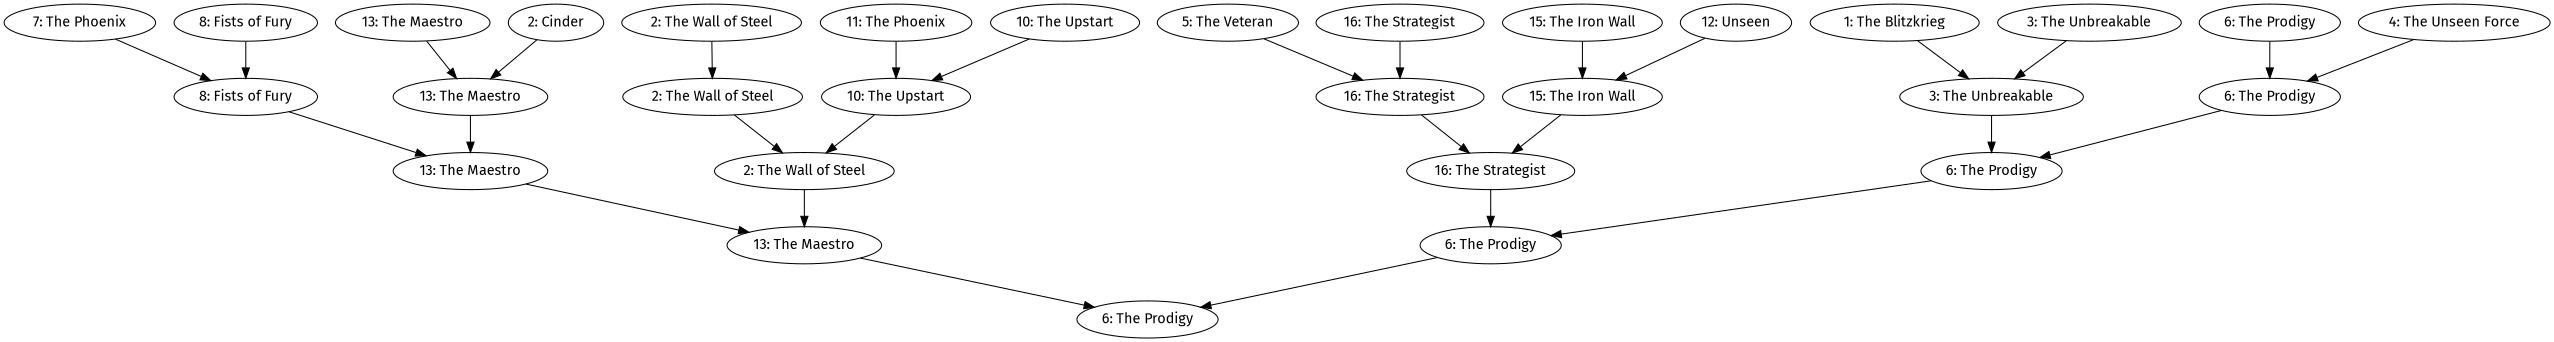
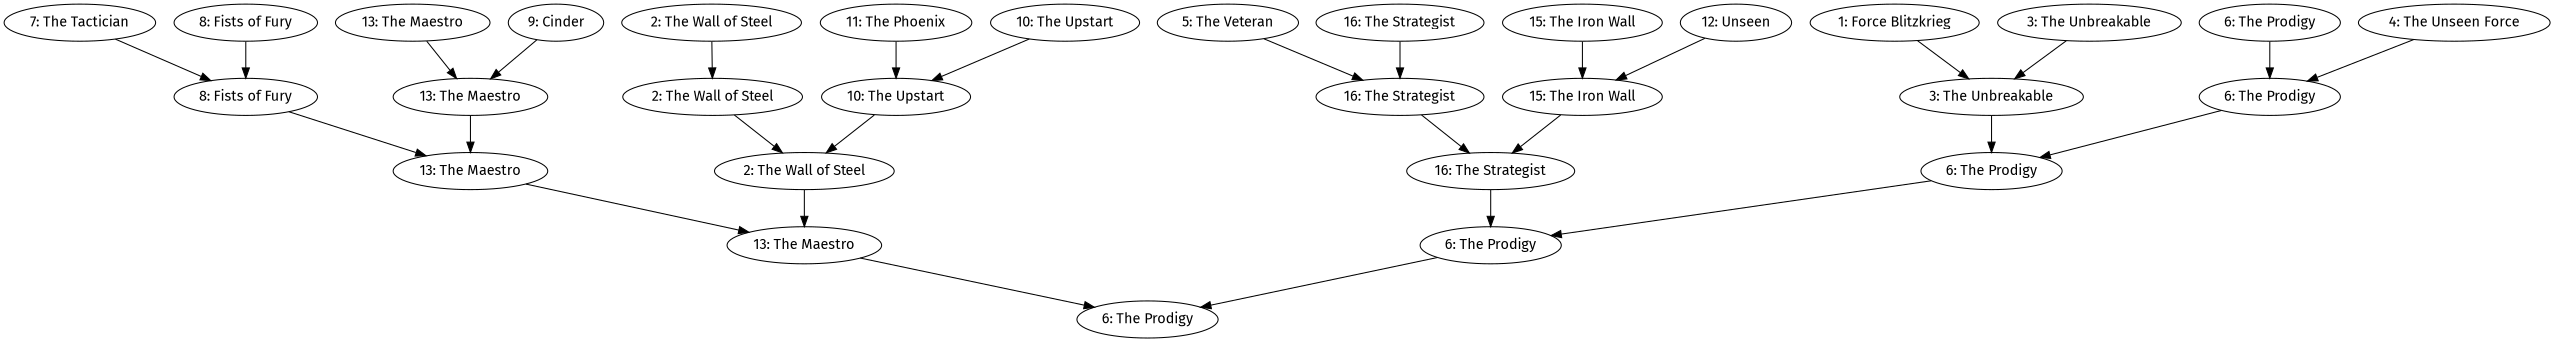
node "7: The Phoenix": label "7: The Phoenix" -> "7: The Tactician"
node "2: Cinder": label "2: Cinder" -> "9: Cinder"
node "1: The Blitzkrieg": label "1: The Blitzkrieg" -> "1: Force Blitzkrieg"
